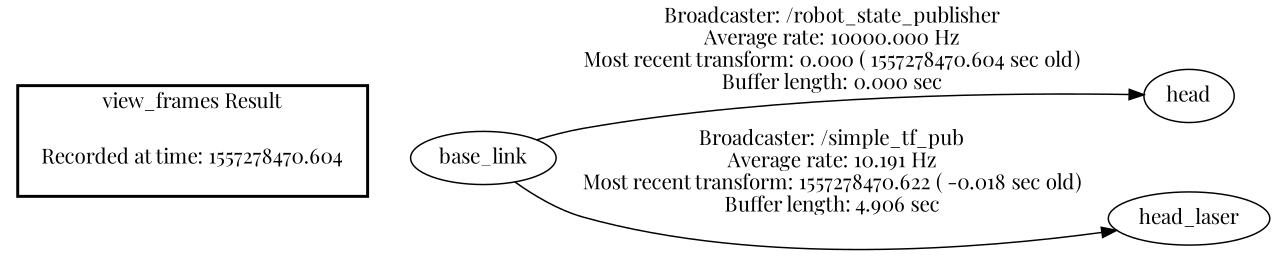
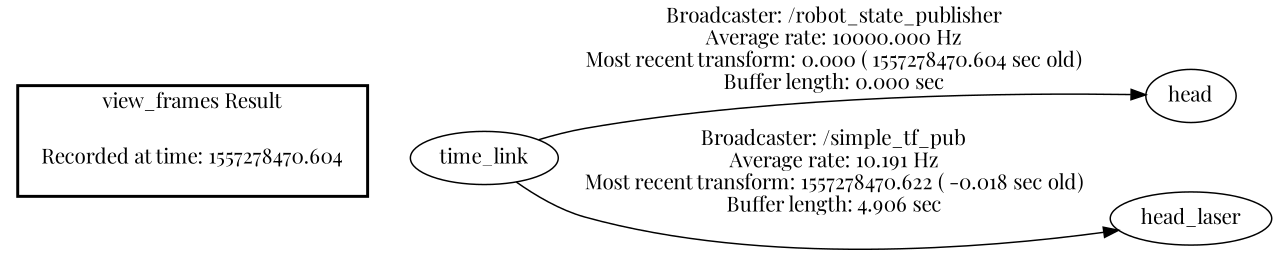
node "base_link": label "base_link" -> "time_link"
